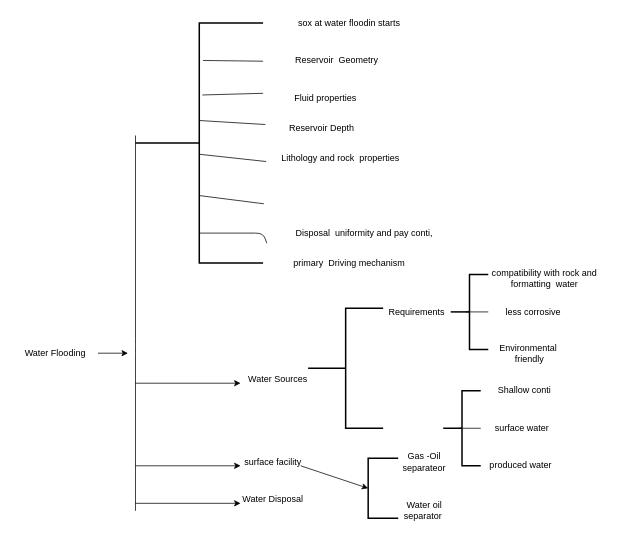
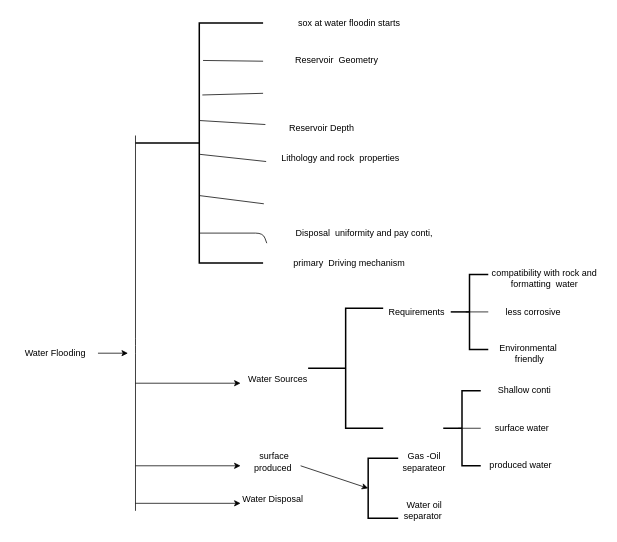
node "Fluid properties": removed
node "surface facility": label "surface facility" -> "surface produced"
